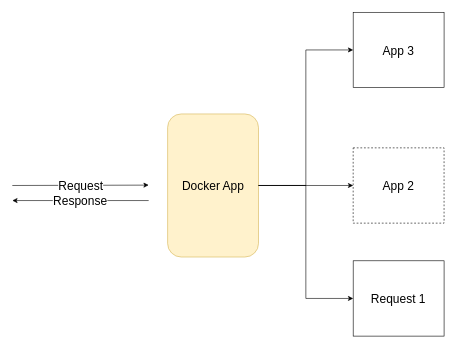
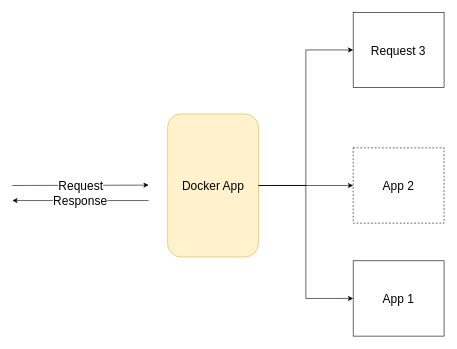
node "App 3": label "App 3" -> "Request 3"
node "Request 1": label "Request 1" -> "App 1"
